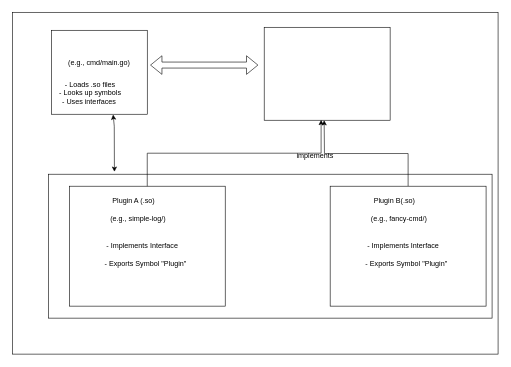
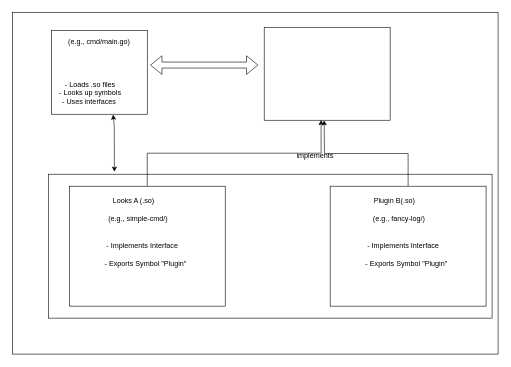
node "(e.g., cmd/main.go)": moved (99, 63) -> (99, 42)
node "Plugin A (.so)": label "Plugin A (.so)" -> "Looks A (.so)"
node "(e.g., simple-log/)": label "(e.g., simple-log/)" -> "(e.g., simple-cmd/)"
node "(e.g., fancy-cmd/)": label "(e.g., fancy-cmd/)" -> "(e.g., fancy-log/)"
